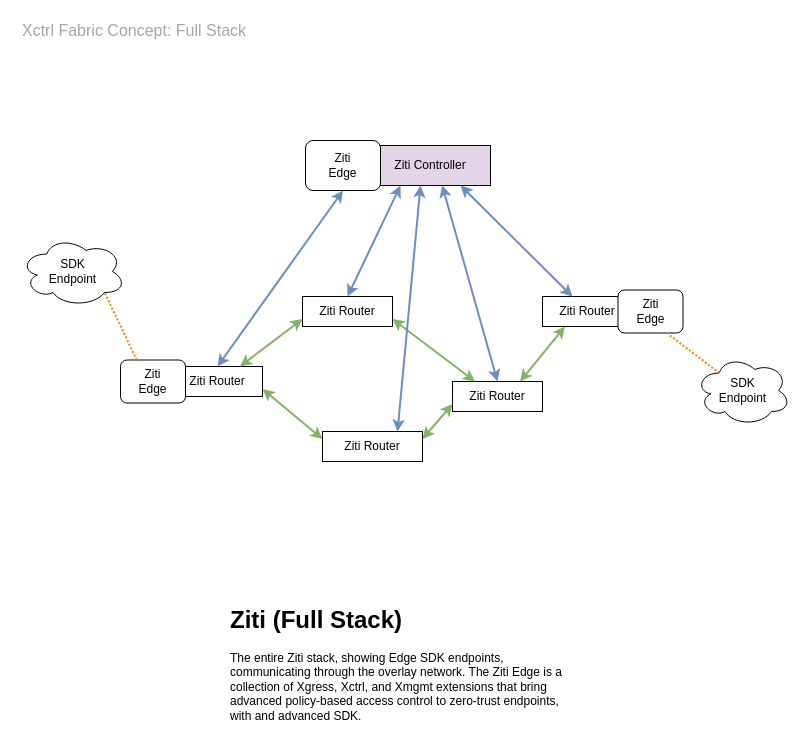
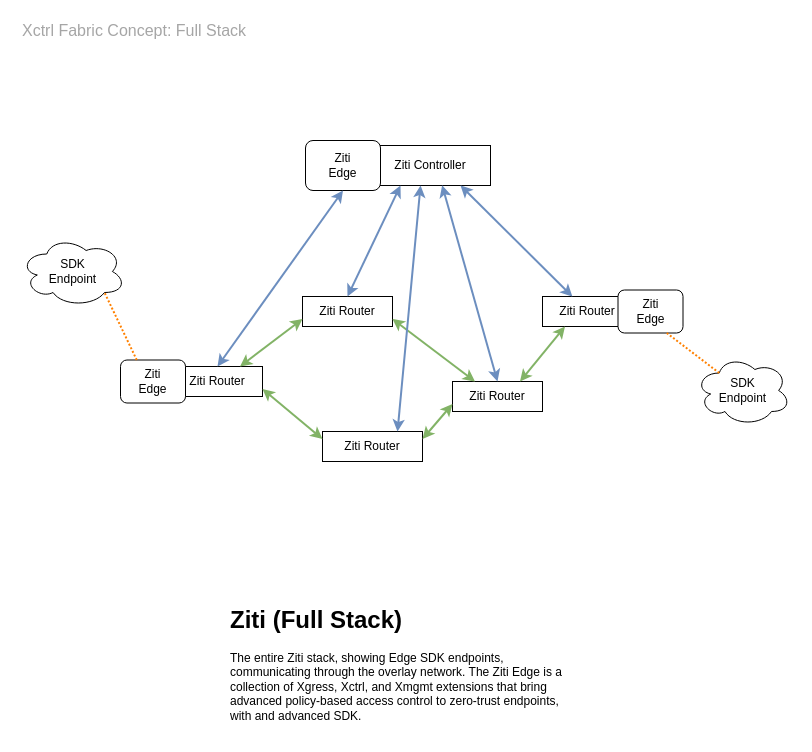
node "Ziti Controller": fillcolor #e1d5e7 -> #ffffff
